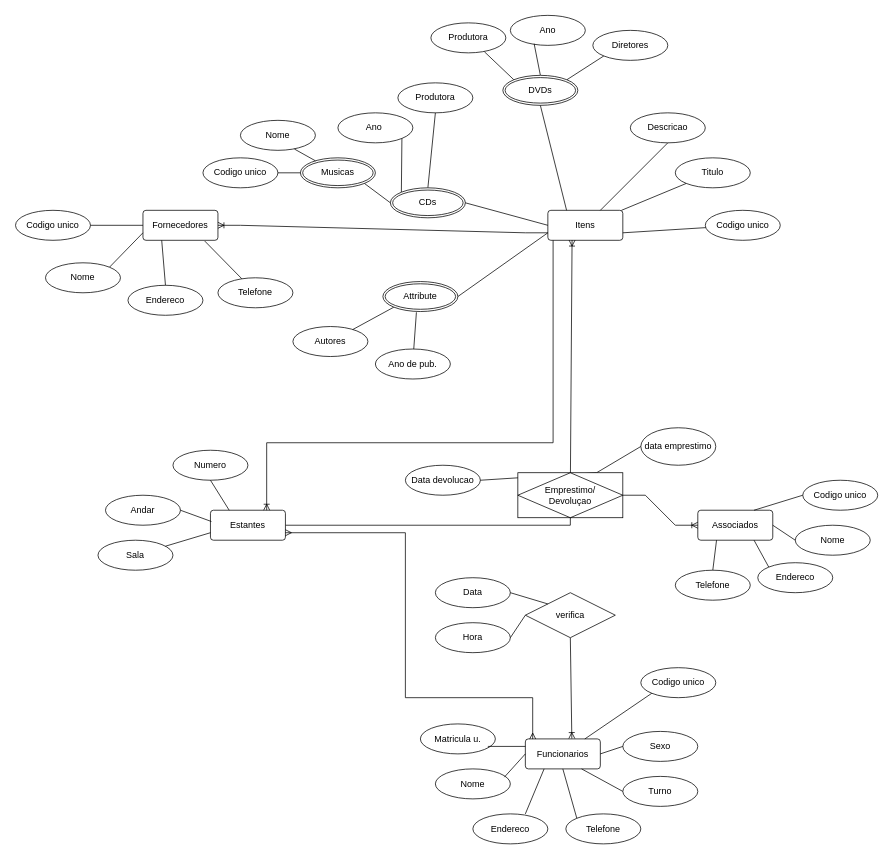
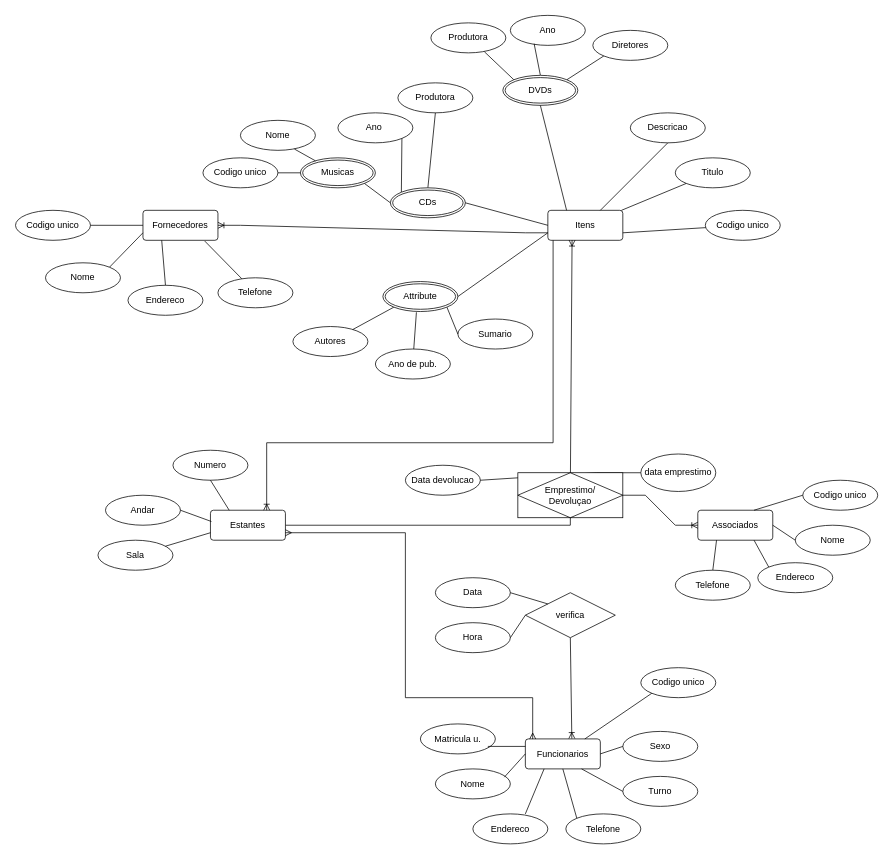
edge "Attribute" -- "Sumario": added
node "Sumario": added
node "data emprestimo": moved (678, 447) -> (678, 473)
